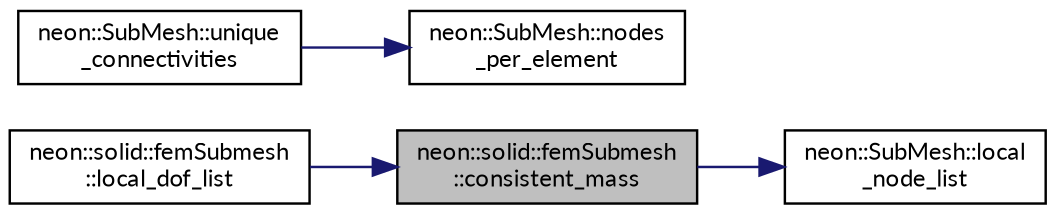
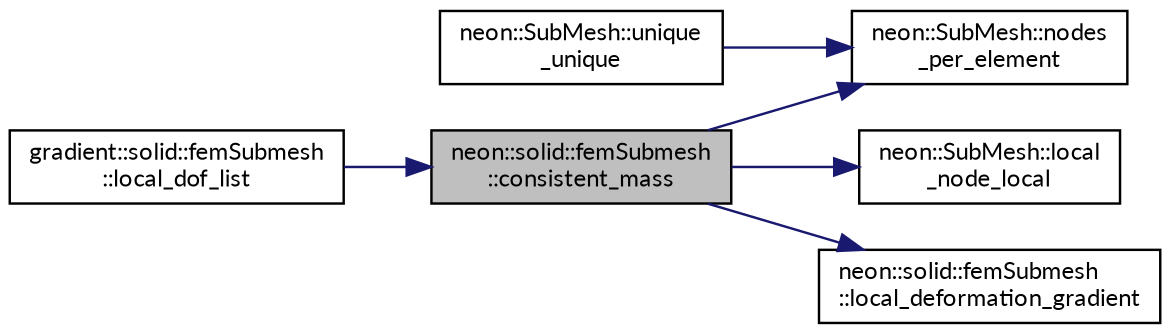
node "neon::SubMesh::unique _connectivities": label "neon::SubMesh::unique _connectivities" -> "neon::SubMesh::unique _unique"
edge "neon::solid::femSubmesh ::consistent_mass" -> "neon::SubMesh::nodes _per_element": added
node "neon::solid::femSubmesh ::local_dof_list": label "neon::solid::femSubmesh ::local_dof_list" -> "gradient::solid::femSubmesh ::local_dof_list"
node "neon::SubMesh::local _node_list": label "neon::SubMesh::local _node_list" -> "neon::SubMesh::local _node_local"
node "neon::solid::femSubmesh ::local_deformation_gradient": added
